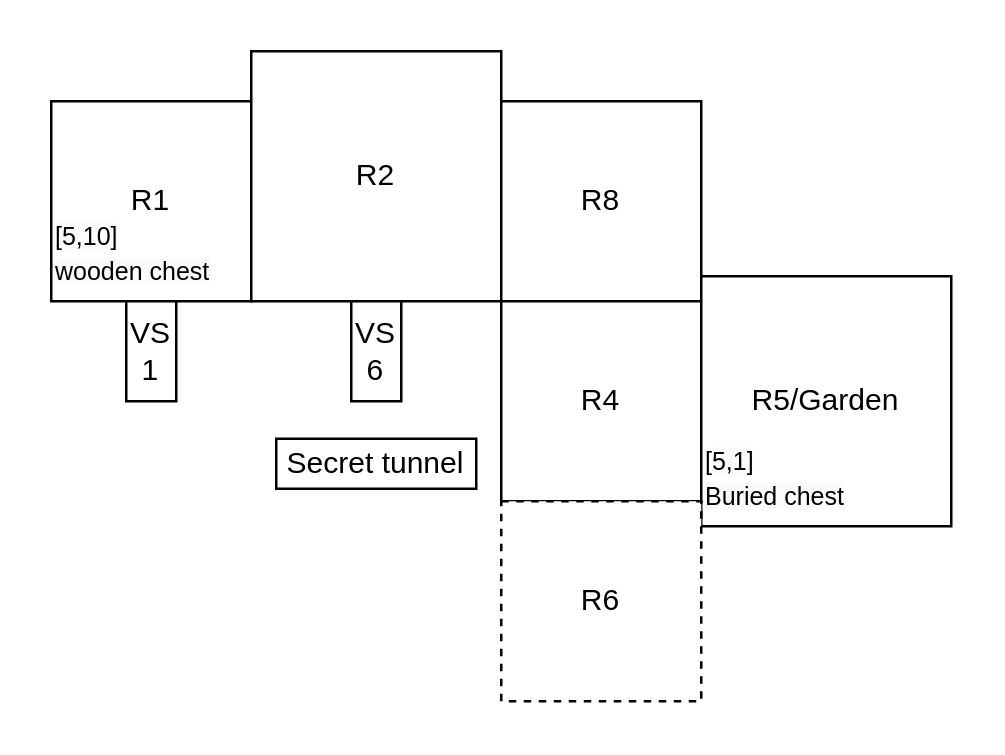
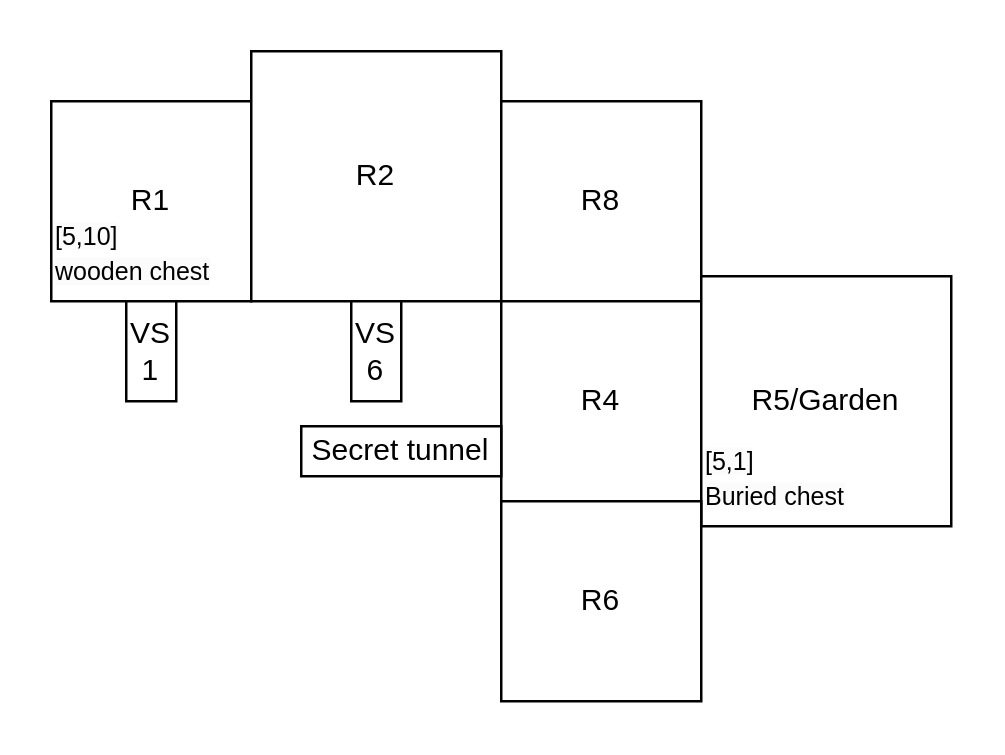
node "Secret tunnel": moved (376, 464) -> (401, 451)
node "R6": style dashed -> solid
